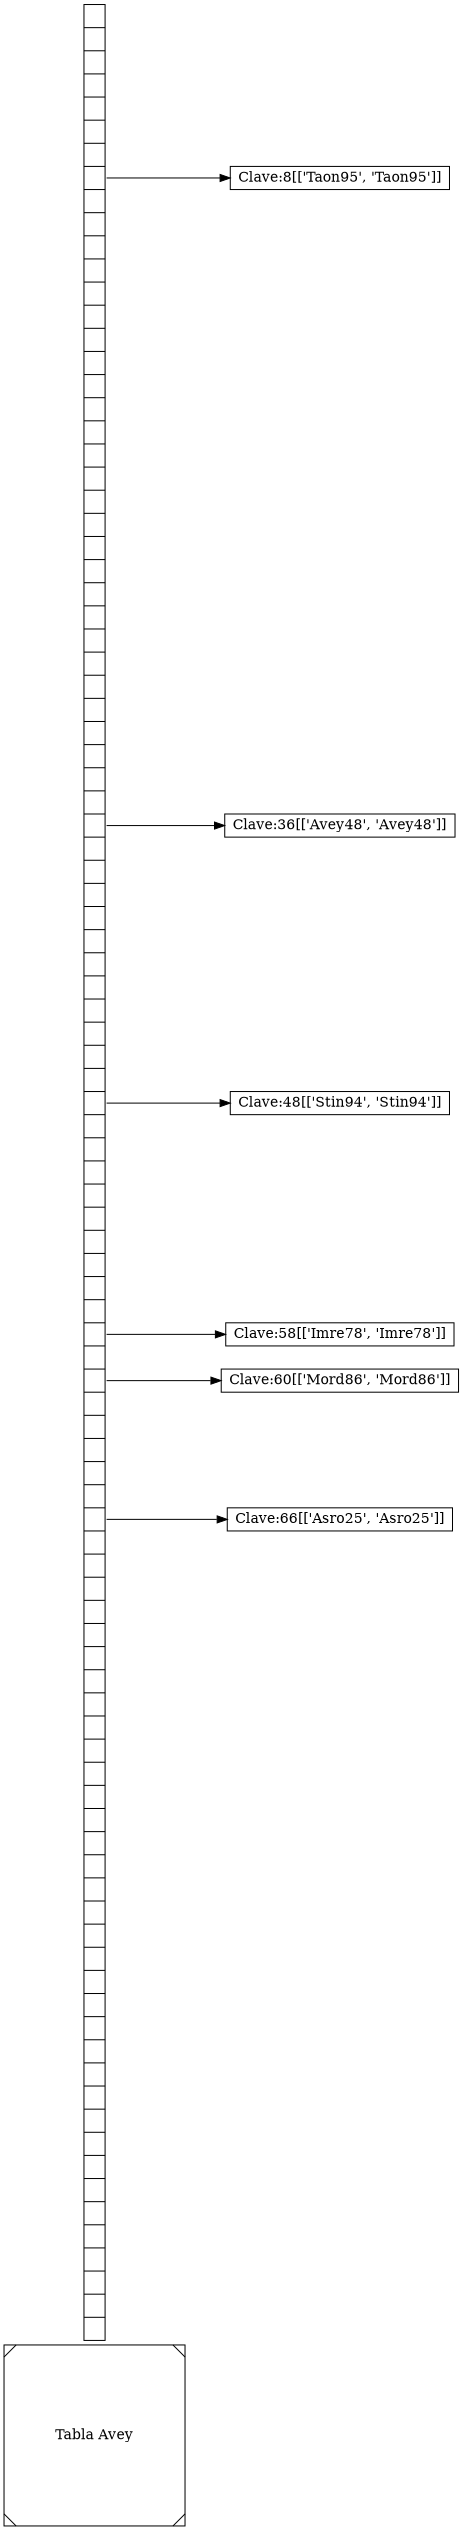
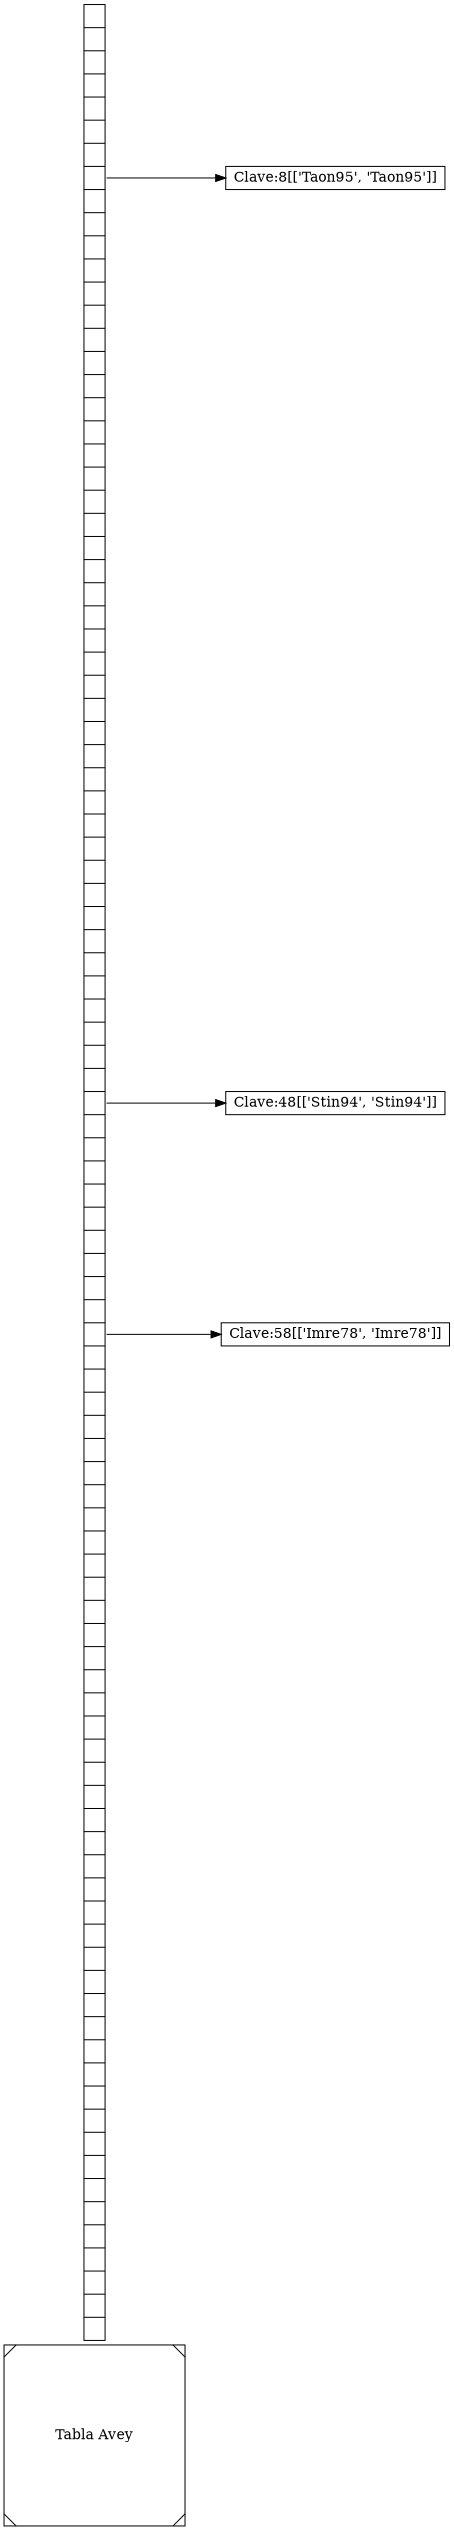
node "Clave:36[['Avey48', 'Avey48']]": removed
node "Clave:60[['Mord86', 'Mord86']]": removed
node "Clave:66[['Asro25', 'Asro25']]": removed
